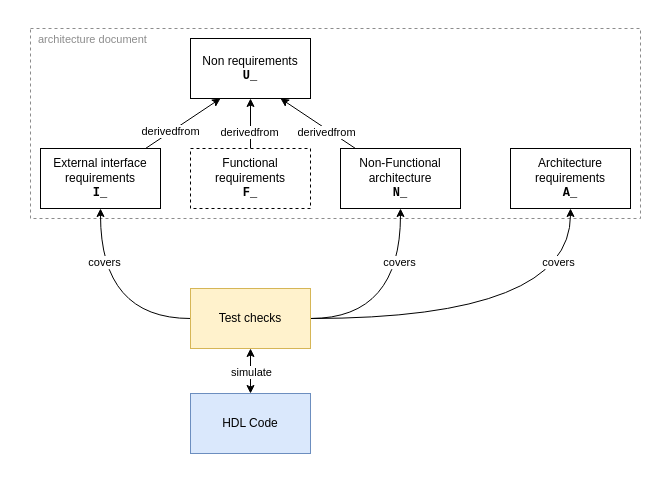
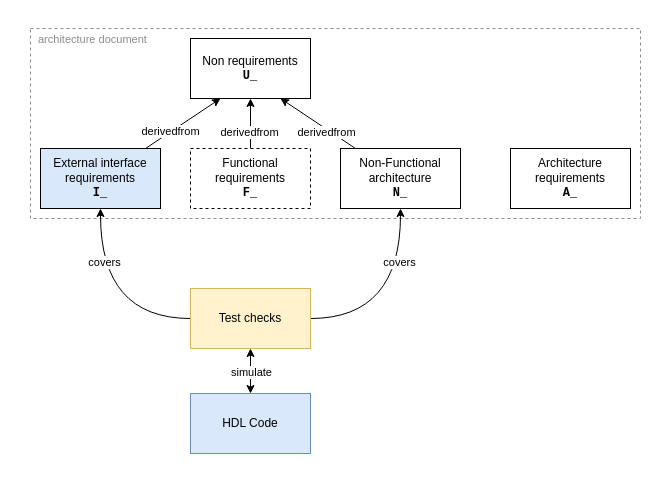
node "External interface requirements I_": fillcolor #ffffff -> #dae8fc
edge "Test checks" -> "Architecture requirements A_": removed, label "covers"
